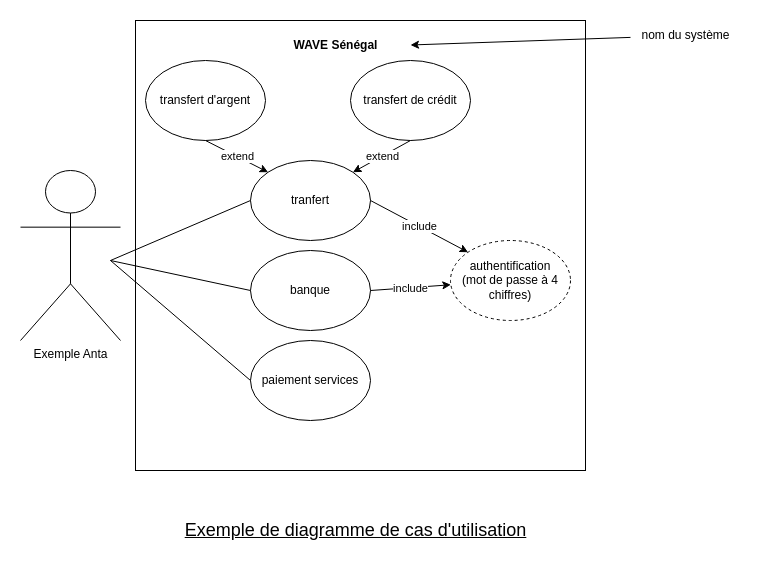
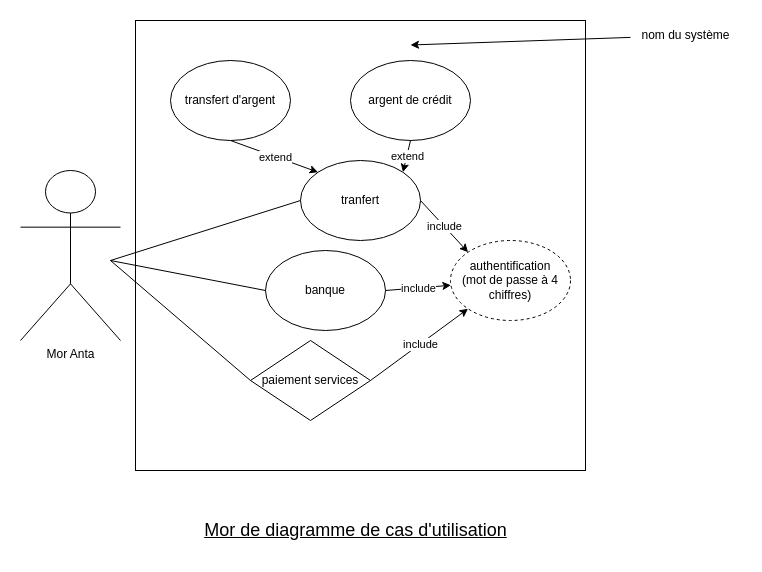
node "WAVE Sénégal": removed
node "transfert d'argent": moved (206, 101) -> (231, 101)
node "transfert de crédit": label "transfert de crédit" -> "argent de crédit"
node "tranfert": moved (311, 201) -> (361, 201)
node "banque": moved (311, 291) -> (326, 291)
edge "paiement services" -> "authentification (mot de passe à 4 chiffres)": added, label "include"
node "Exemple Anta": label "Exemple Anta" -> "Mor Anta"
node "paiement services": shape ellipse -> diamond
node "Exemple de diagramme de cas d'utilisation": label "Exemple de diagramme de cas d'utilisation" -> "Mor de diagramme de cas d'utilisation"
